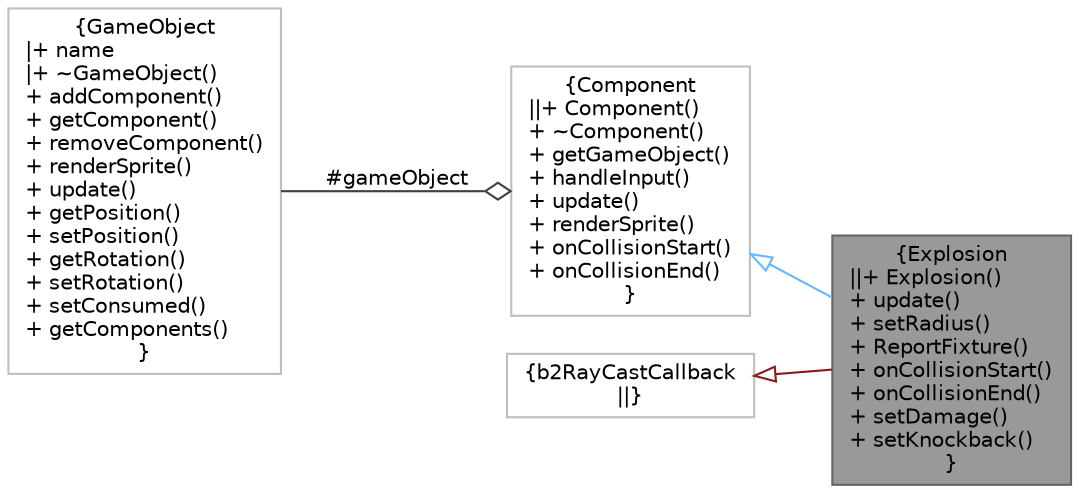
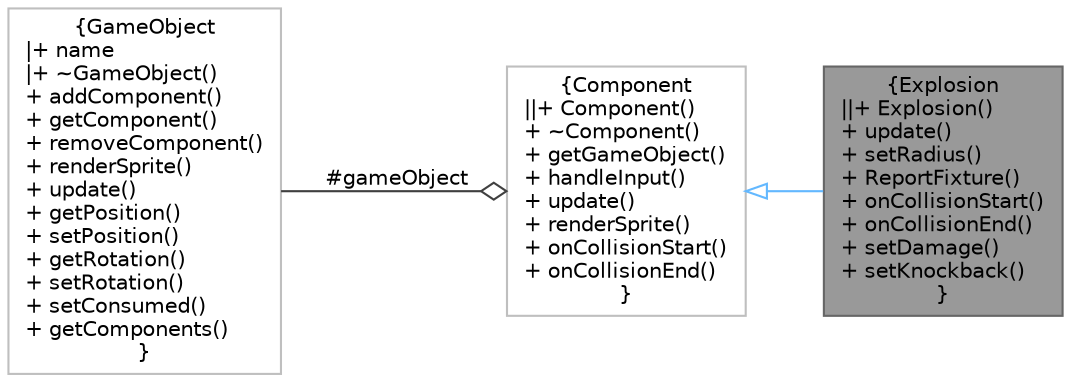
node "{b2RayCastCallback ||}": removed
